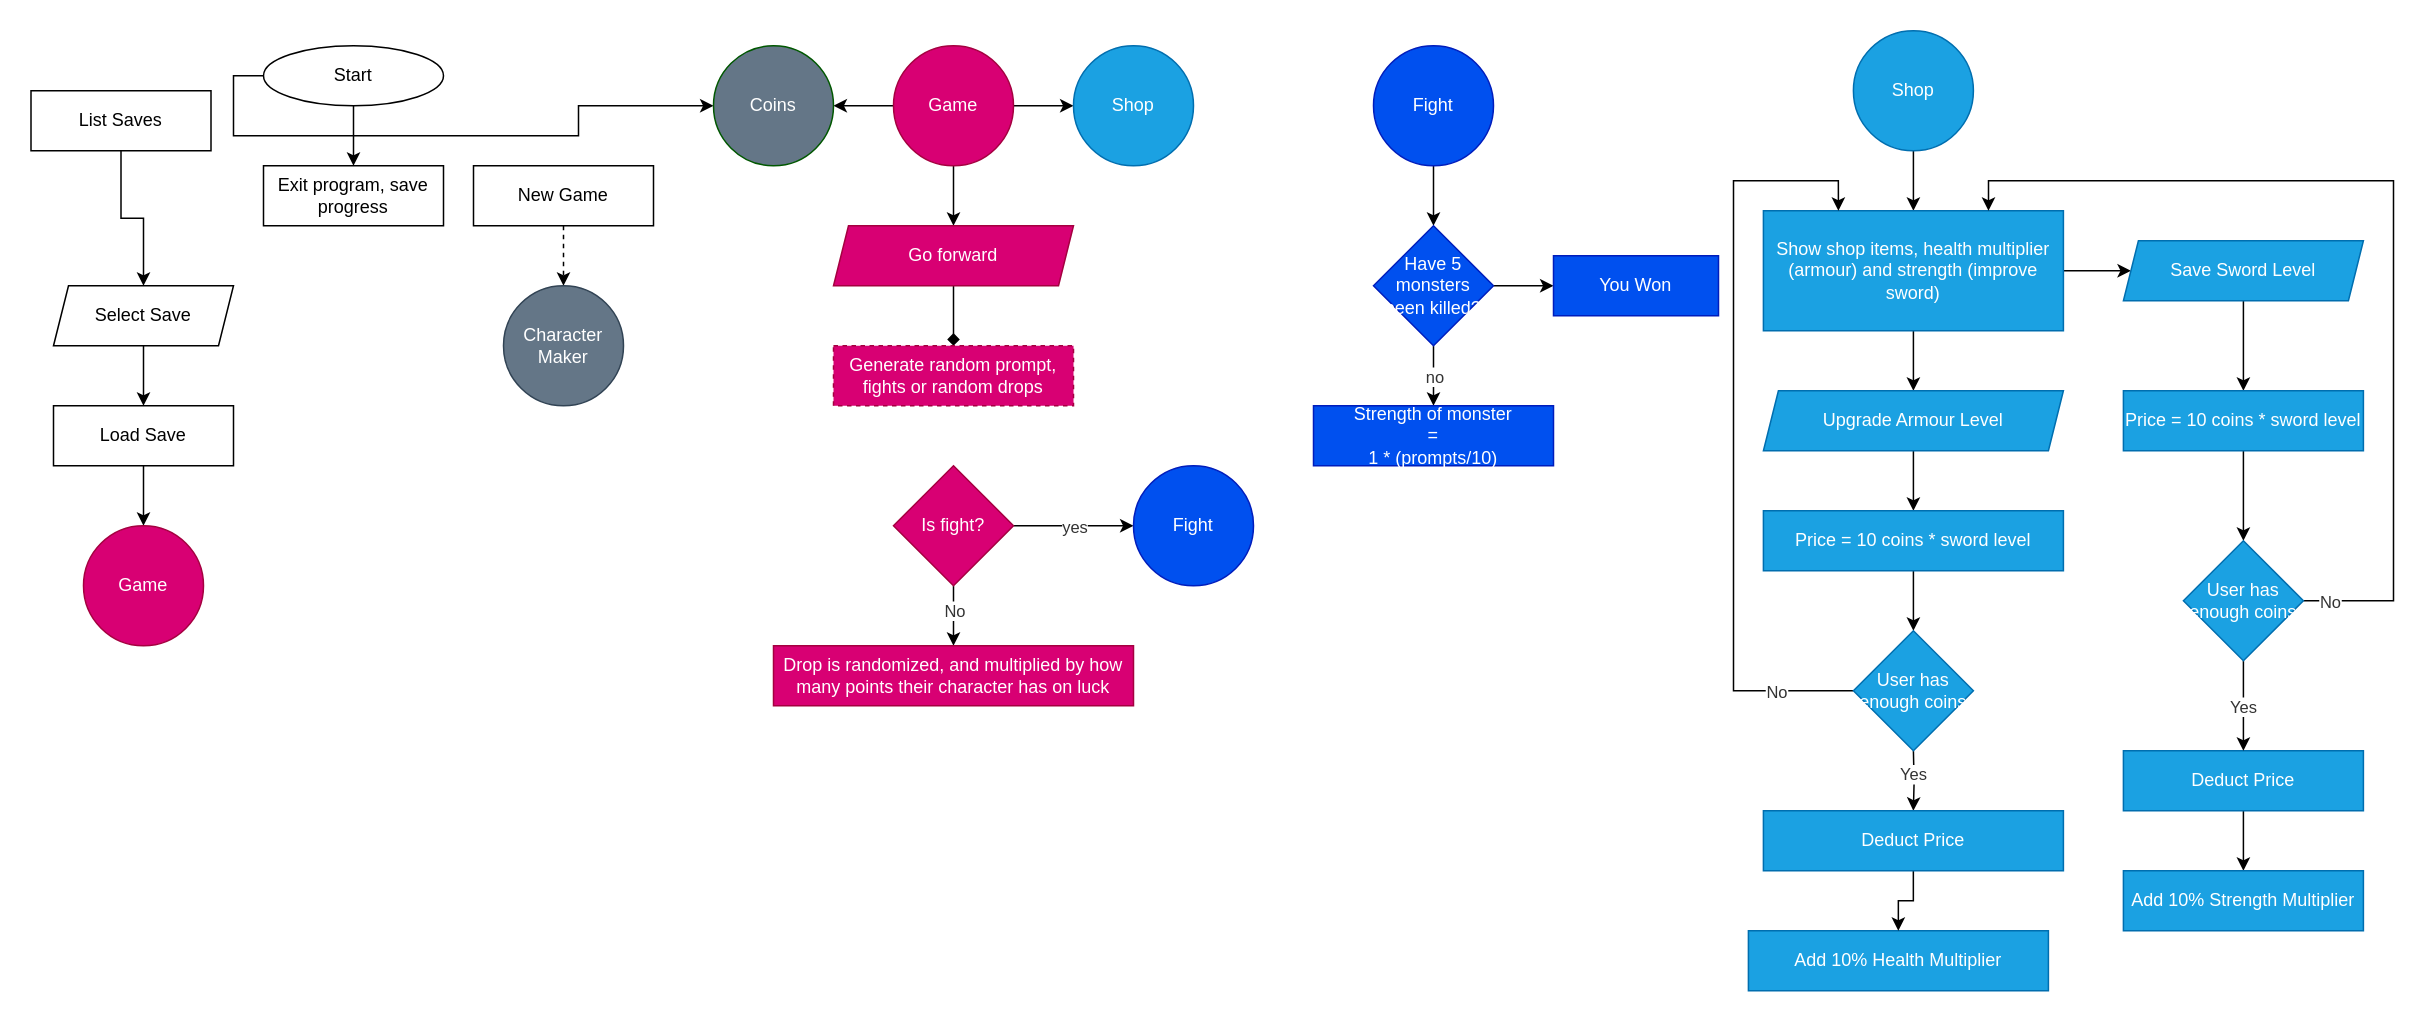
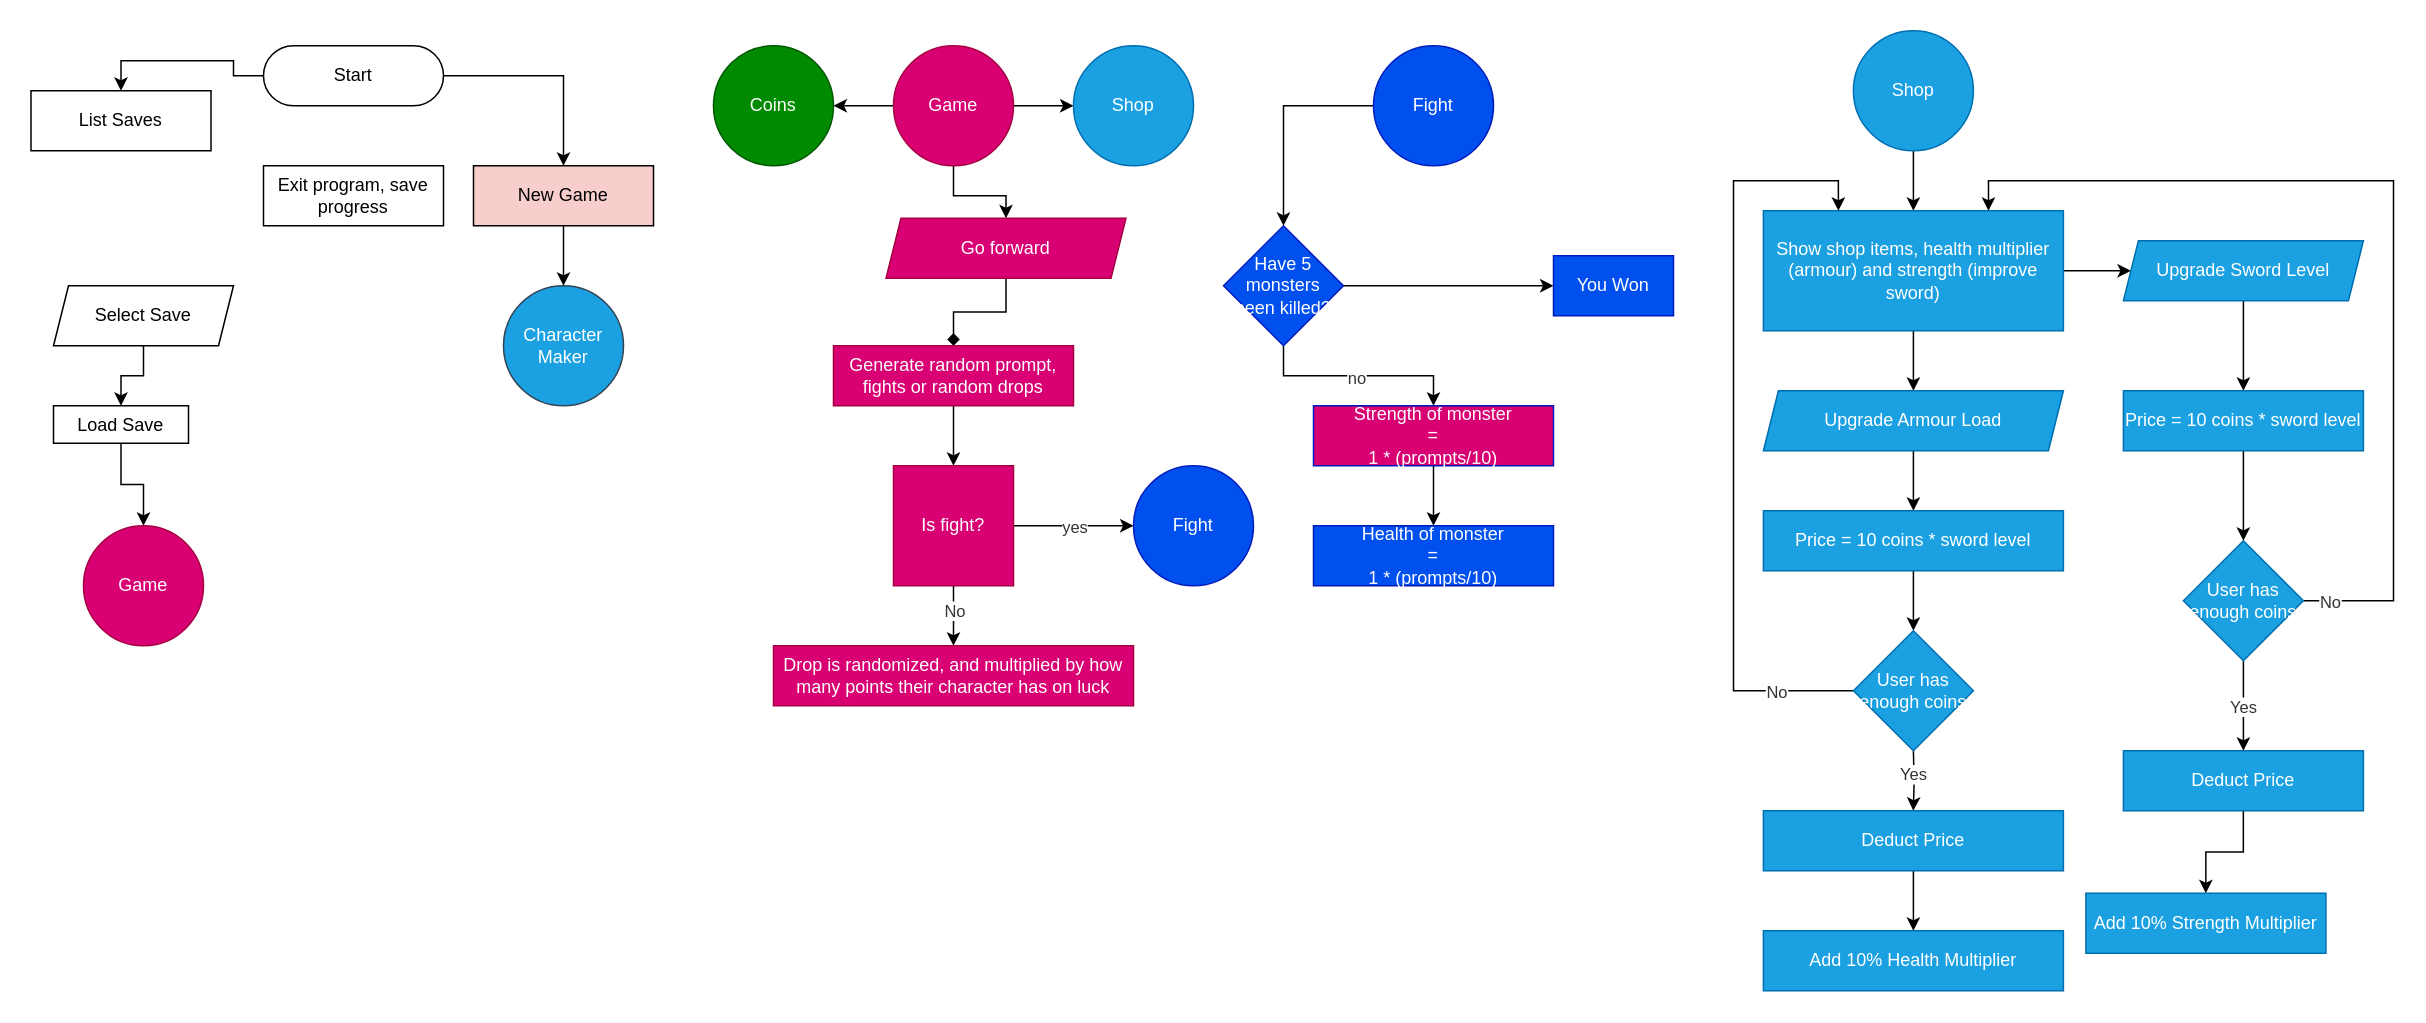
node "Start": shape ellipse -> rounded rectangle
edge "Start" -> "New Game": added
node "Coins": fillcolor #647687 -> #008a00
edge "Start" -> "Exit program, save progress": removed
edge "Start" -> "Coins": now "Start" -> "List Saves"
node "Exit program, save progress": shape rounded rectangle -> rectangle
node "New Game": fillcolor #ffffff -> #f8cecc
edge "List Saves" -> "Select Save": removed
edge "New Game" -> "Character Maker": style dashed -> solid
node "Go forward": moved (953, 256) -> (1006, 248)
node "Save Sword Level": label "Save Sword Level" -> "Upgrade Sword Level"
node "Have 5 monsters been killed?": moved (1433, 286) -> (1283, 286)
node "You Won": size 165x60 -> 120x60
node "Character Maker": fillcolor #647687 -> #1ba1e2
node "Generate random prompt, fights or random drops": style dashed -> solid
node "Upgrade Armour Level": label "Upgrade Armour Level" -> "Upgrade Armour Load"
edge "Generate random prompt, fights or random drops" -> "Is fight?": added
node "Load Save": size 180x60 -> 135x38
node "Strength of monster = 1 * (prompts/10)": fillcolor #0050ef -> #d80073
edge "Strength of monster = 1 * (prompts/10)" -> "Health of monster = 1 * (prompts/10)": added
node "Is fight?": shape diamond -> rectangle
node "Health of monster = 1 * (prompts/10)": added
node "Add 10% Strength Multiplier": moved (2243, 901) -> (2206, 923)
node "Add 10% Health Multiplier": moved (1898, 961) -> (1913, 961)
